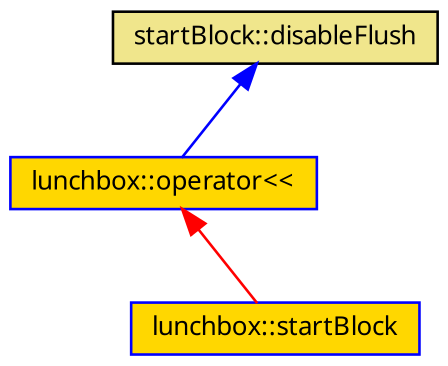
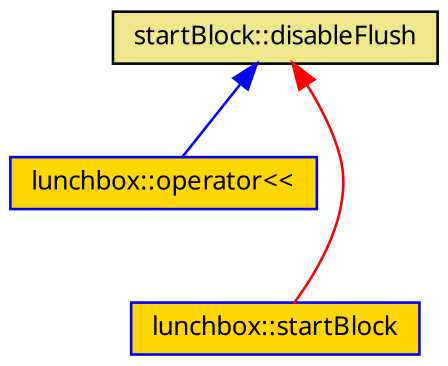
edge "lunchbox::startBlock" -> "lunchbox::operator<<": now "lunchbox::startBlock" -> "startBlock::disableFlush"
